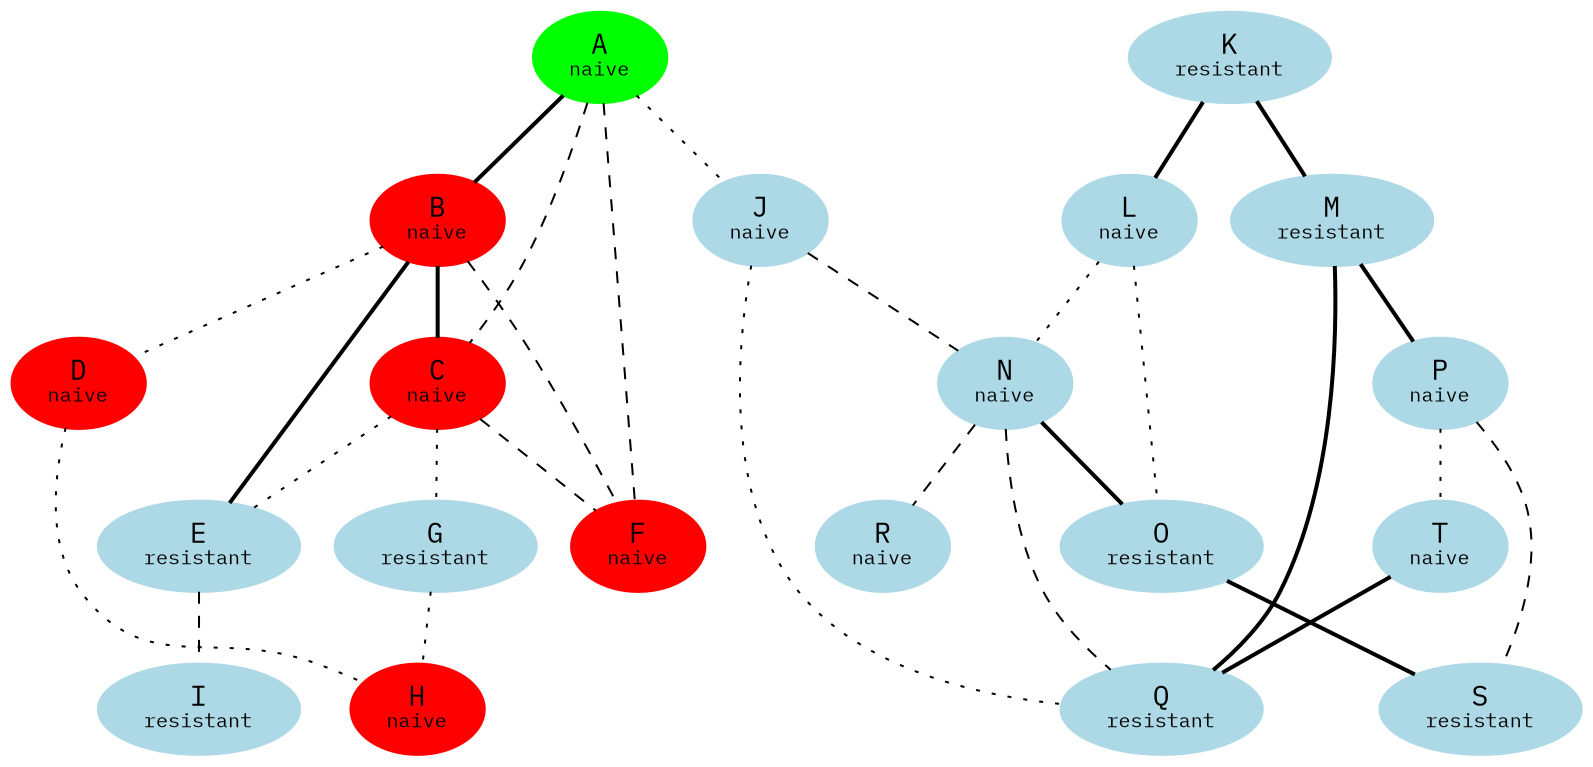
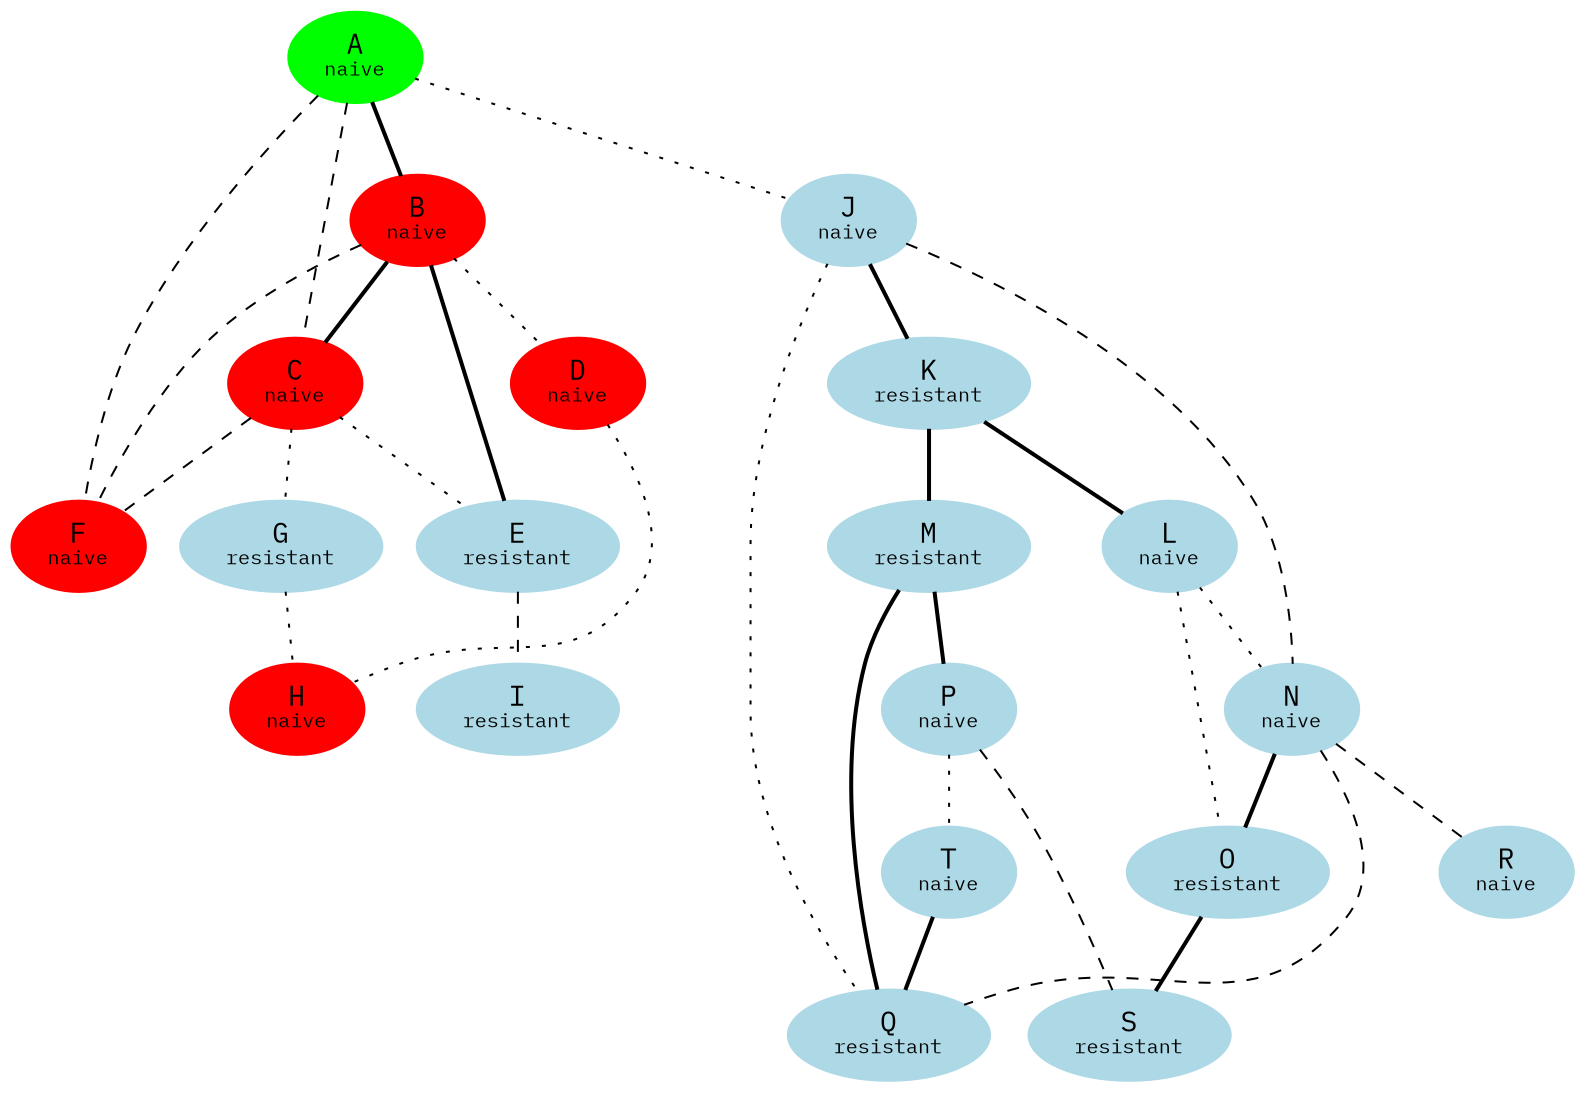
edge "J" -- "K": added
